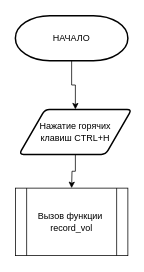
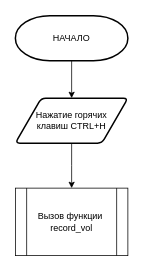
node "Нажатие горячих клавиш CTRL+H": moved (75, 132) -> (72, 120)
